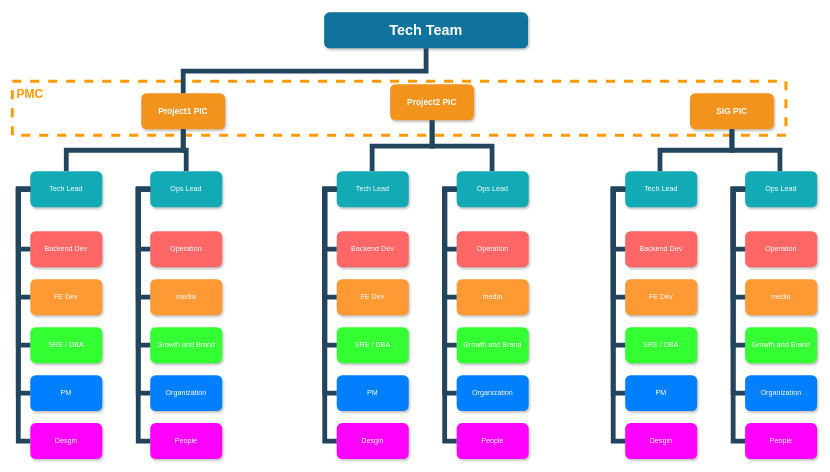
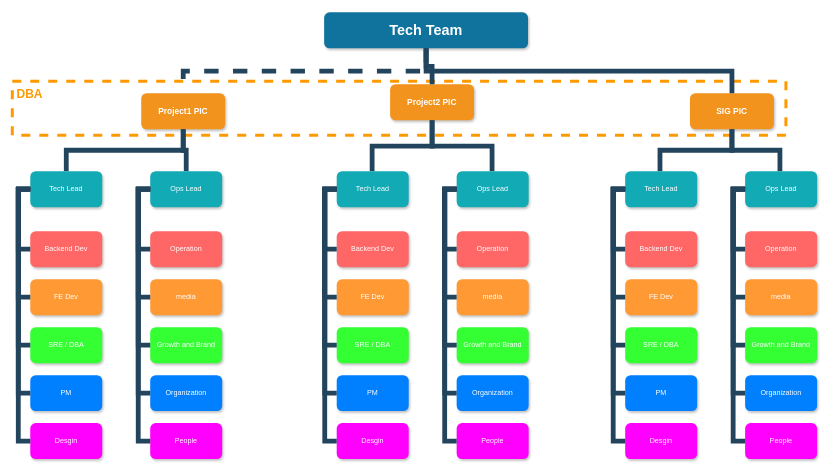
edge "Tech Team" -- "Project1 PIC": style solid -> dashed
edge "Tech Team" -- "SIG PIC": added
edge "Tech Team" -- "Project2 PIC": added
node "PMC": label "PMC" -> "DBA"
